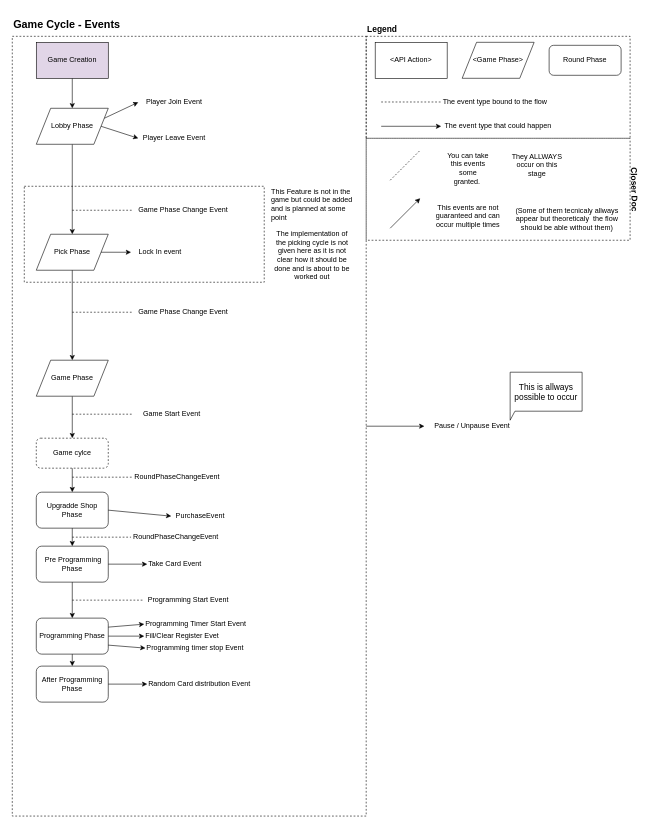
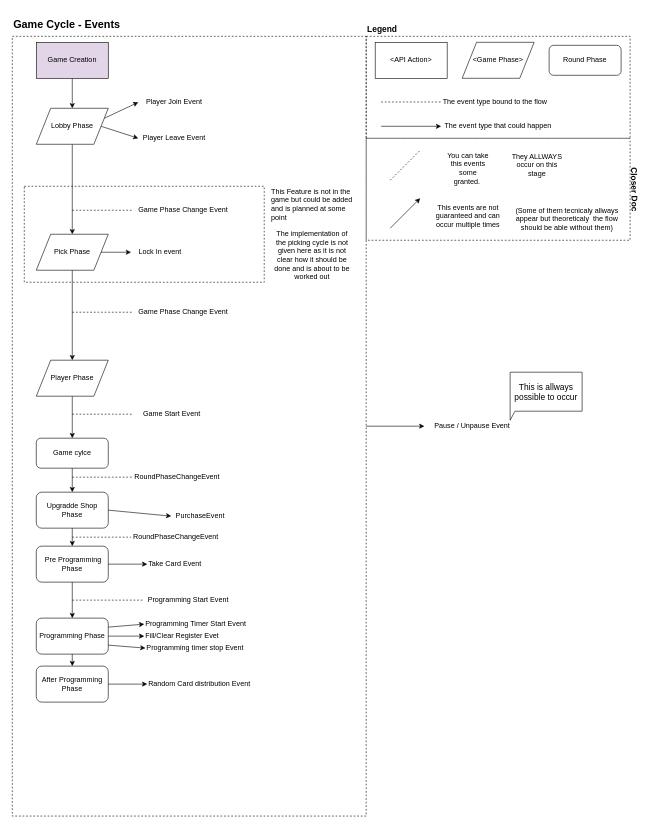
node "Game Phase": label "Game Phase" -> "Player Phase"
node "Game cylce": style dashed -> solid
